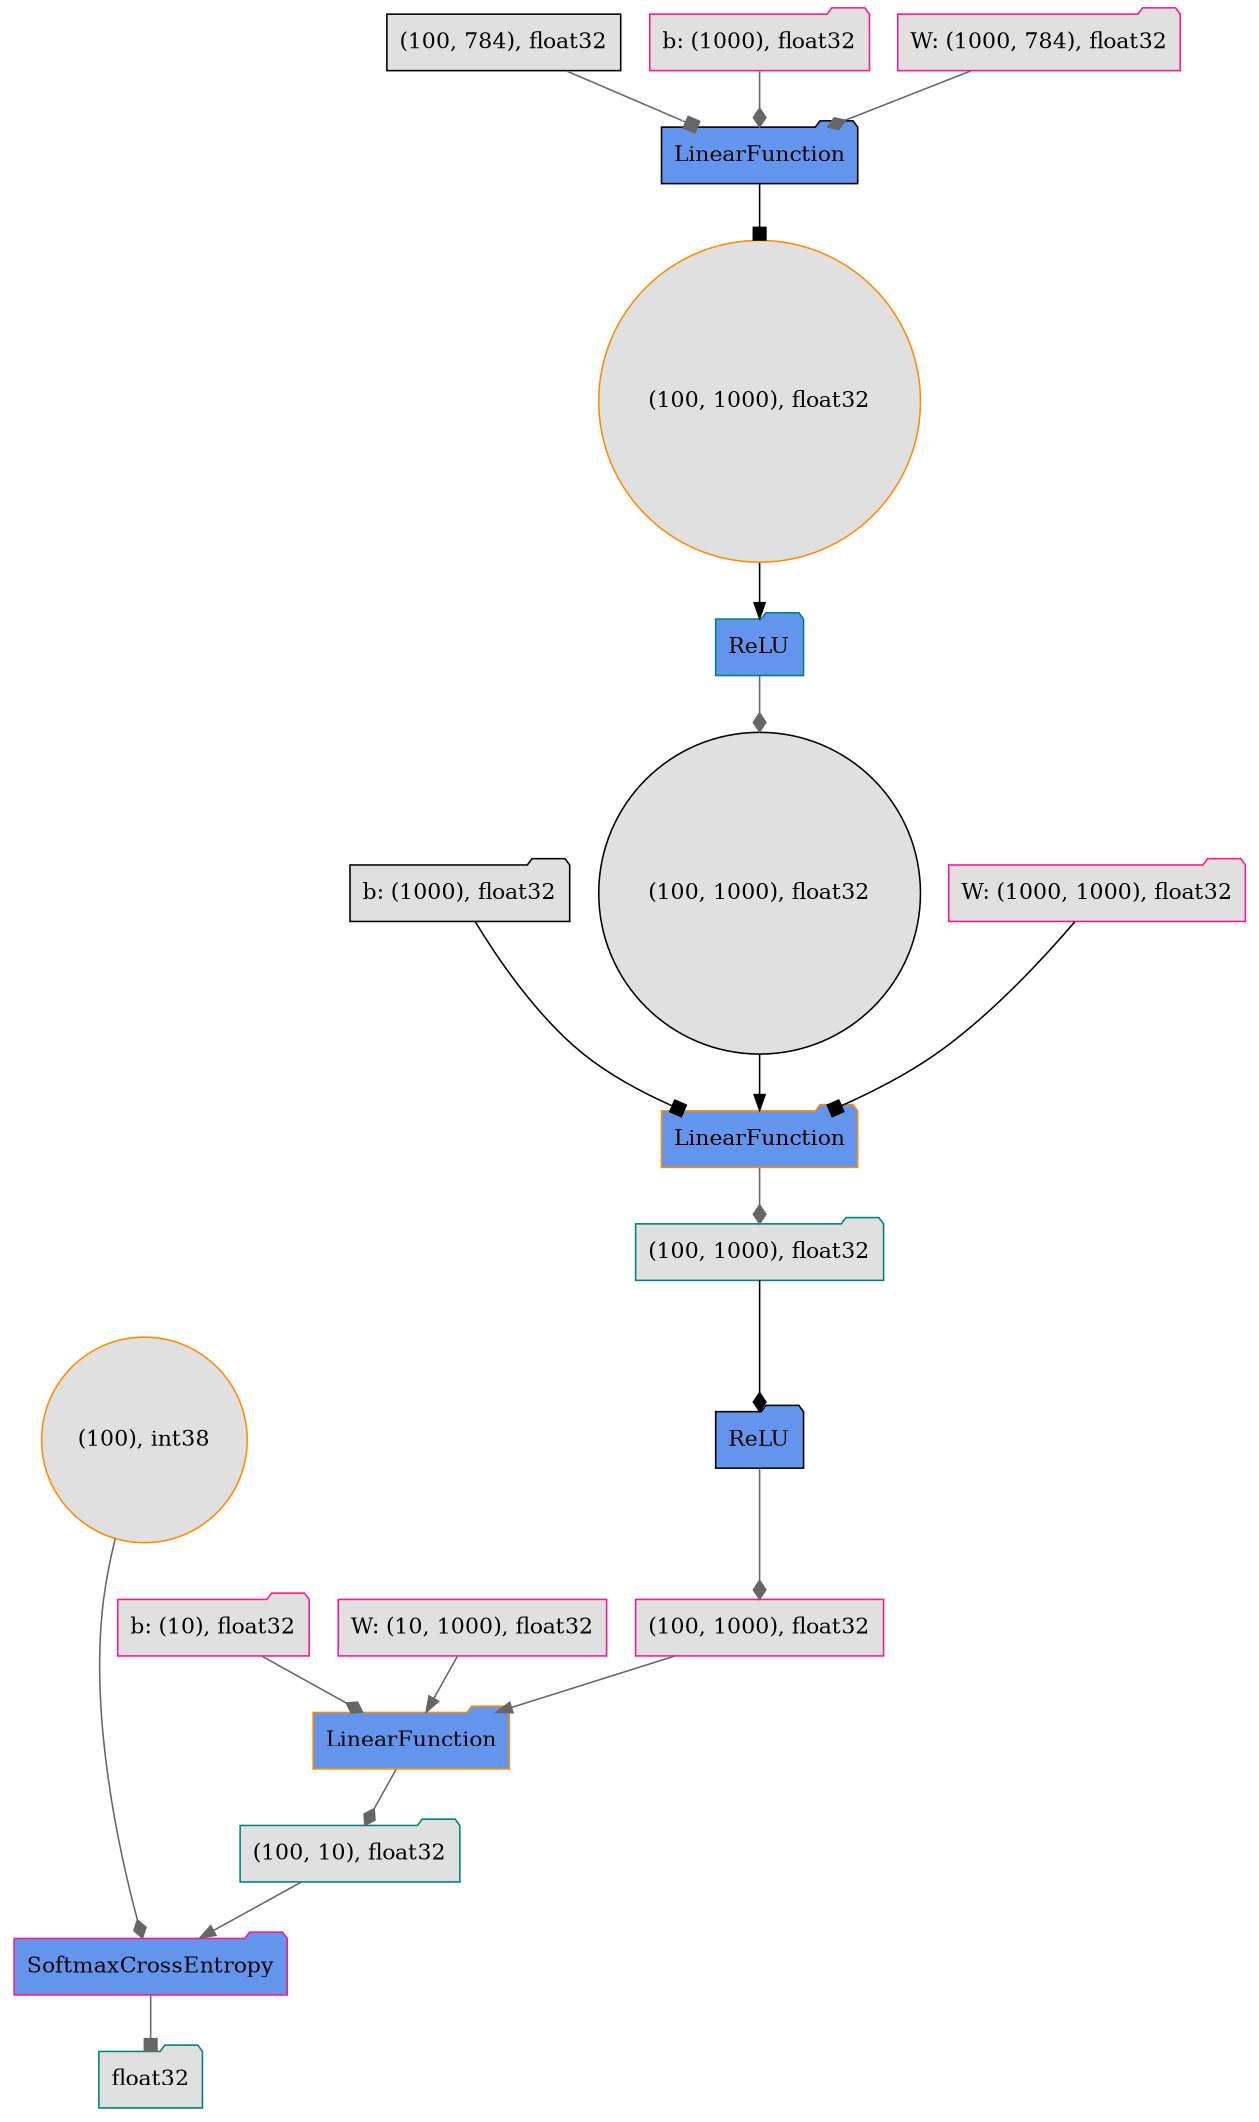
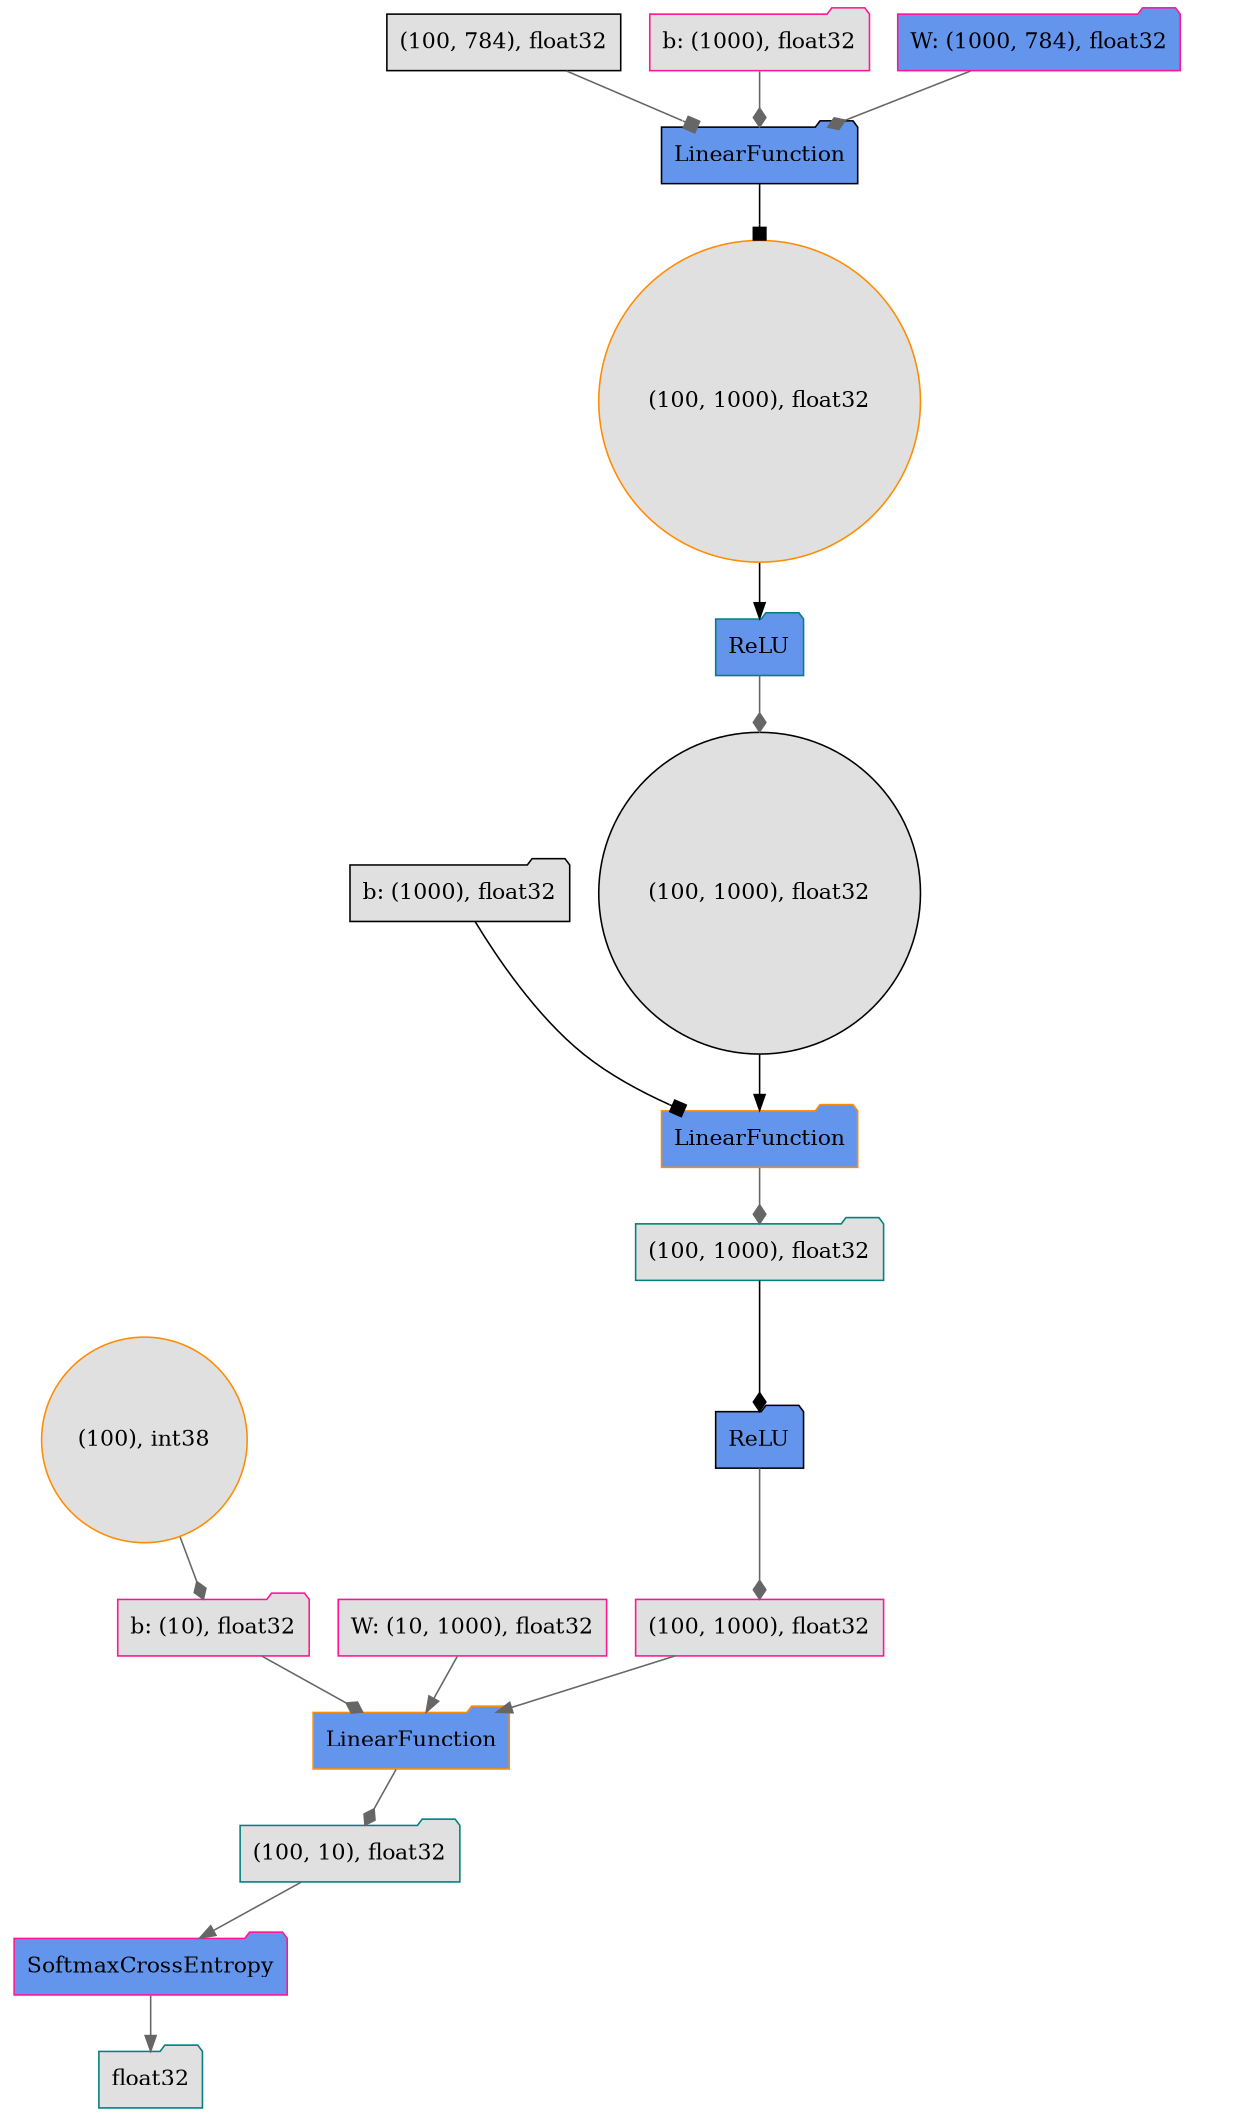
node "W: (1000, 784), float32": fillcolor #e0e0e0 -> #6495ed
node "W: (1000, 1000), float32": removed
edge "(100), int38" -> "SoftmaxCrossEntropy": now "(100), int38" -> "b: (10), float32"
edge "SoftmaxCrossEntropy" -> "float32": arrowhead box -> normal
